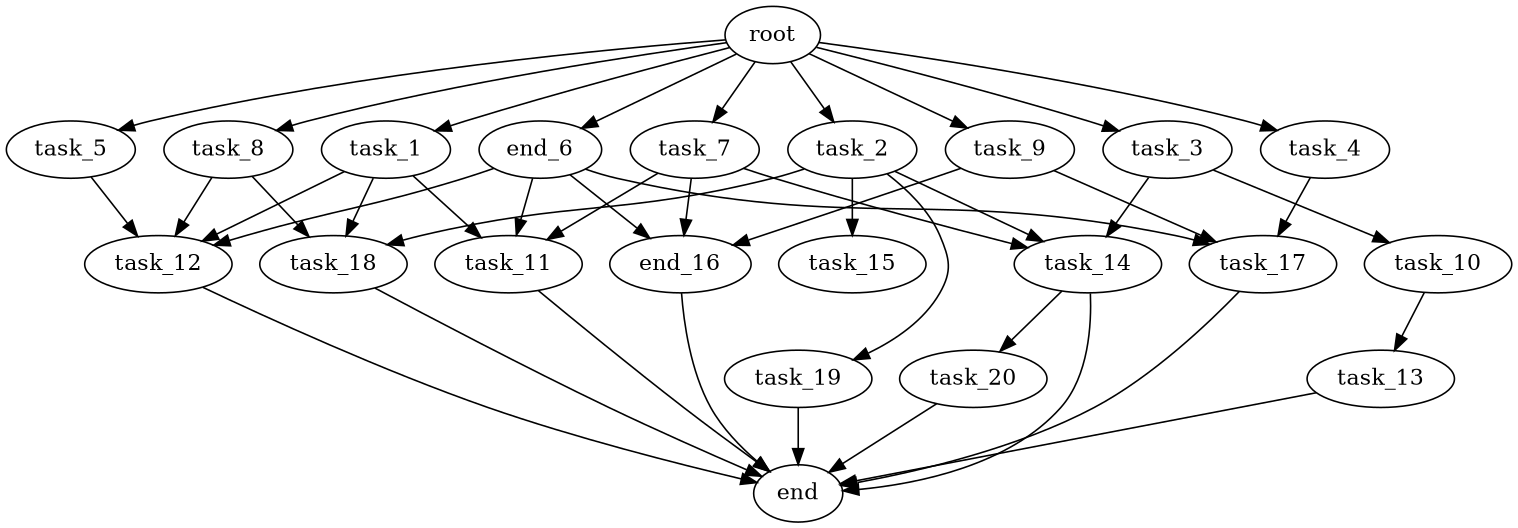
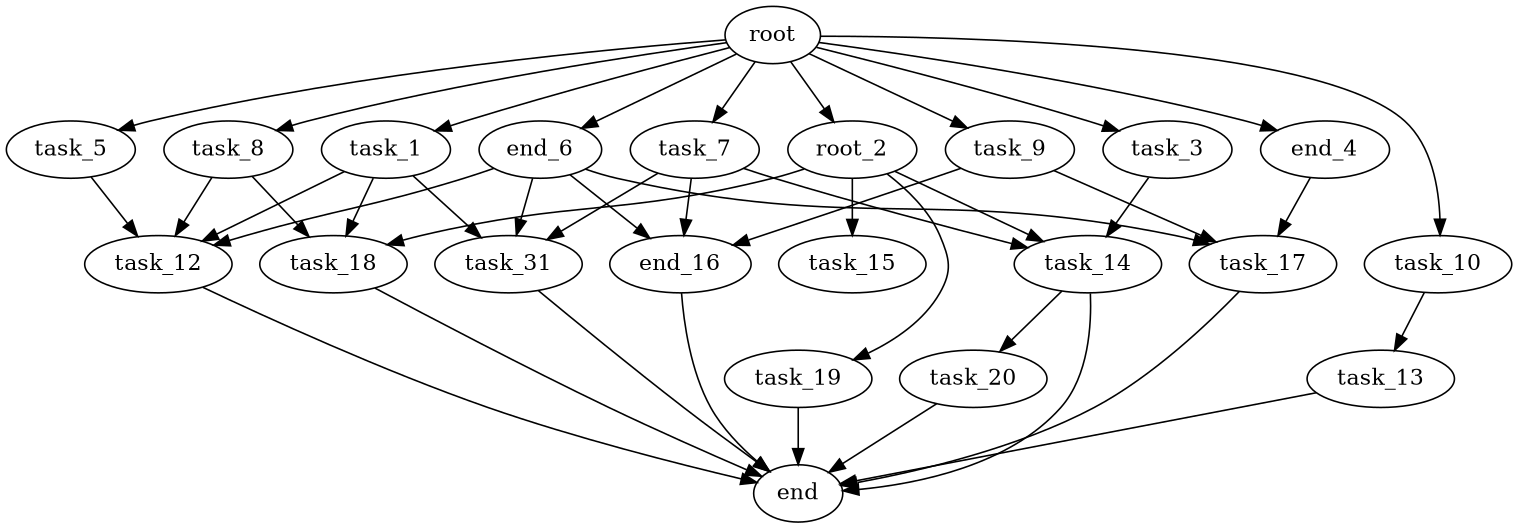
node "task_2": label "task_2" -> "root_2"
node "task_4": label "task_4" -> "end_4"
edge "task_3" -> "task_10": now "root" -> "task_10"
node "task_11": label "task_11" -> "task_31"
